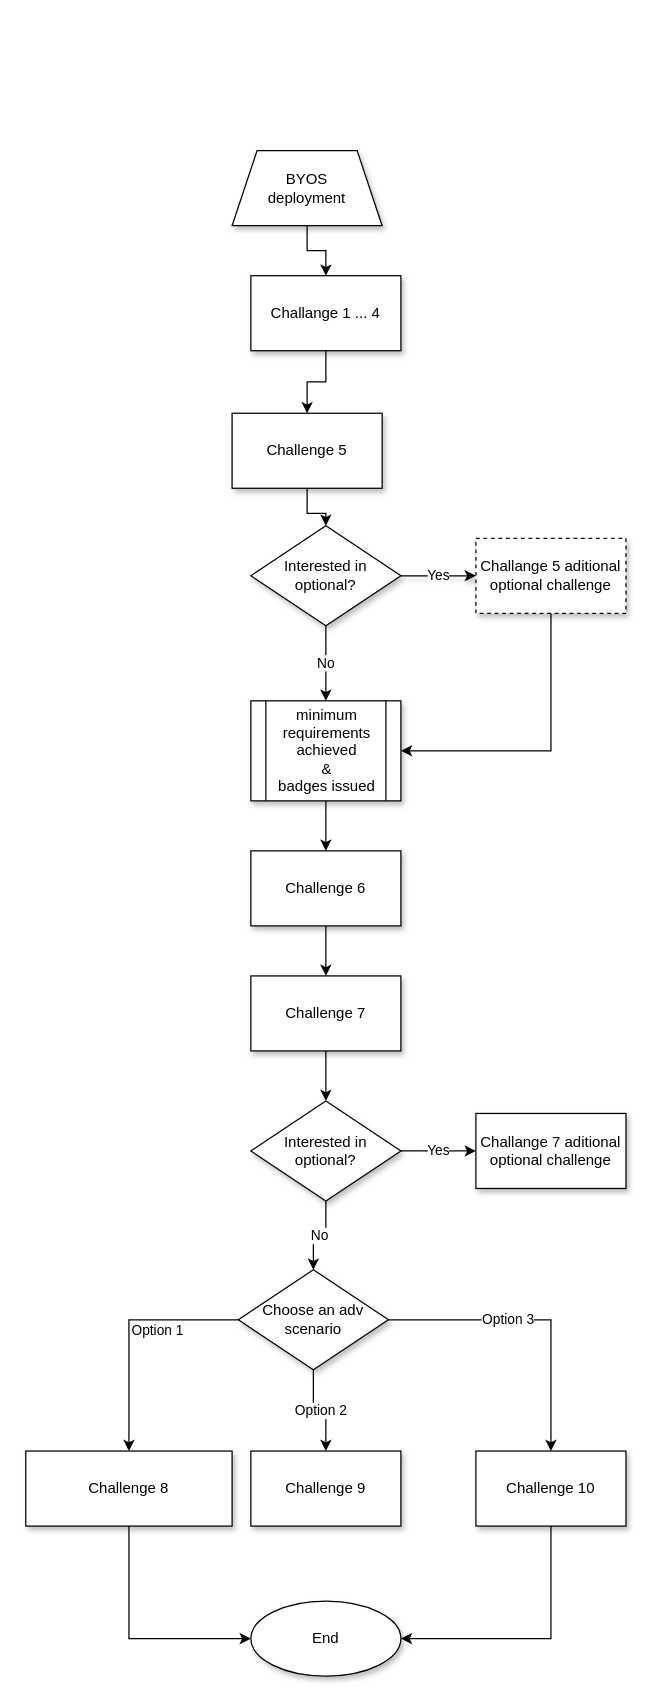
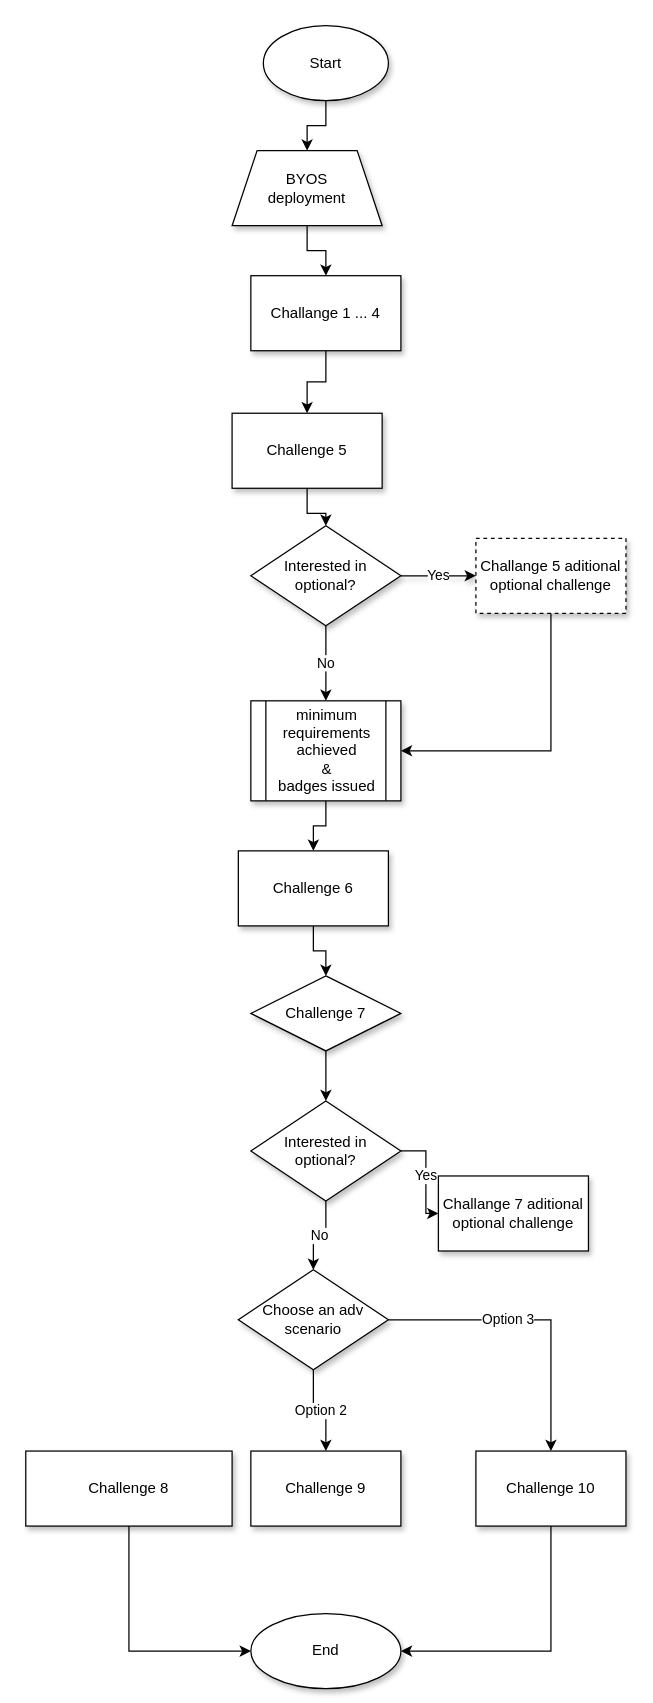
node "Start": added
edge "Start" -> "BYOS deployment": added
node "Challenge 6": moved (326, 888) -> (313, 888)
node "Challenge 7": shape rectangle -> diamond
node "Challange 7 aditional optional challenge": moved (551, 1151) -> (513, 1213)
edge "Choose an adv scenario" -> "Challenge 8": removed, label "Option 1"
node "End": moved (326, 1638) -> (326, 1651)
